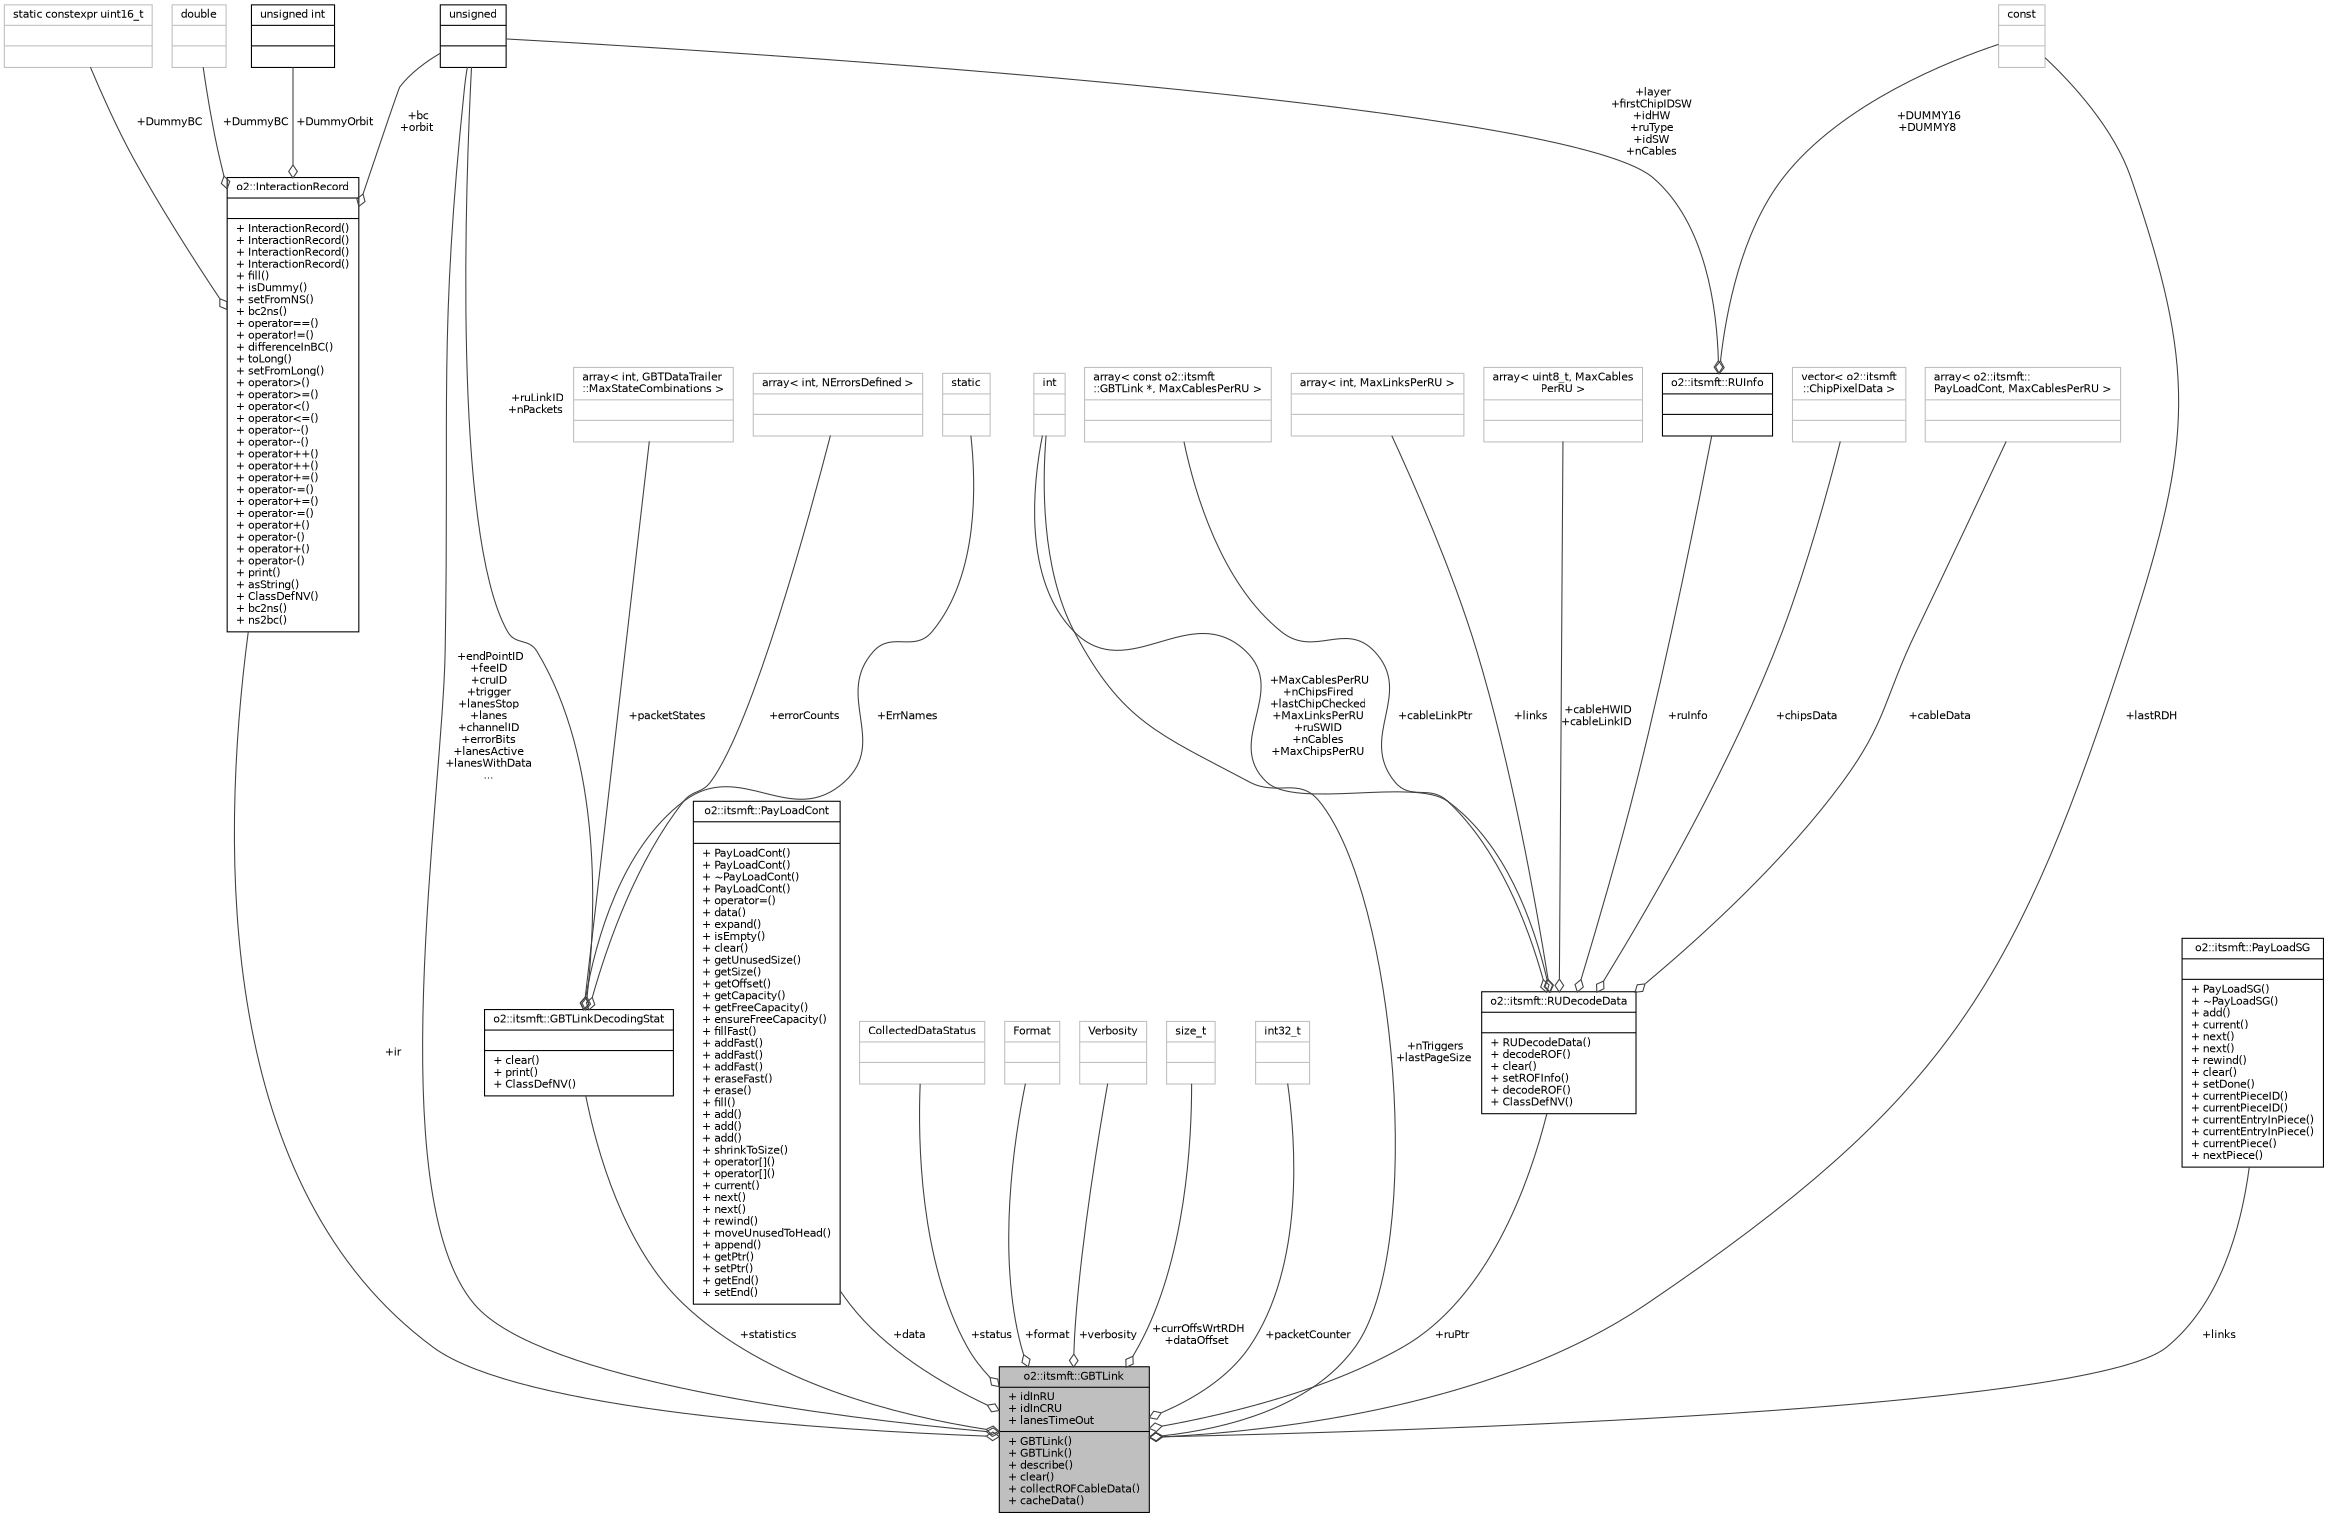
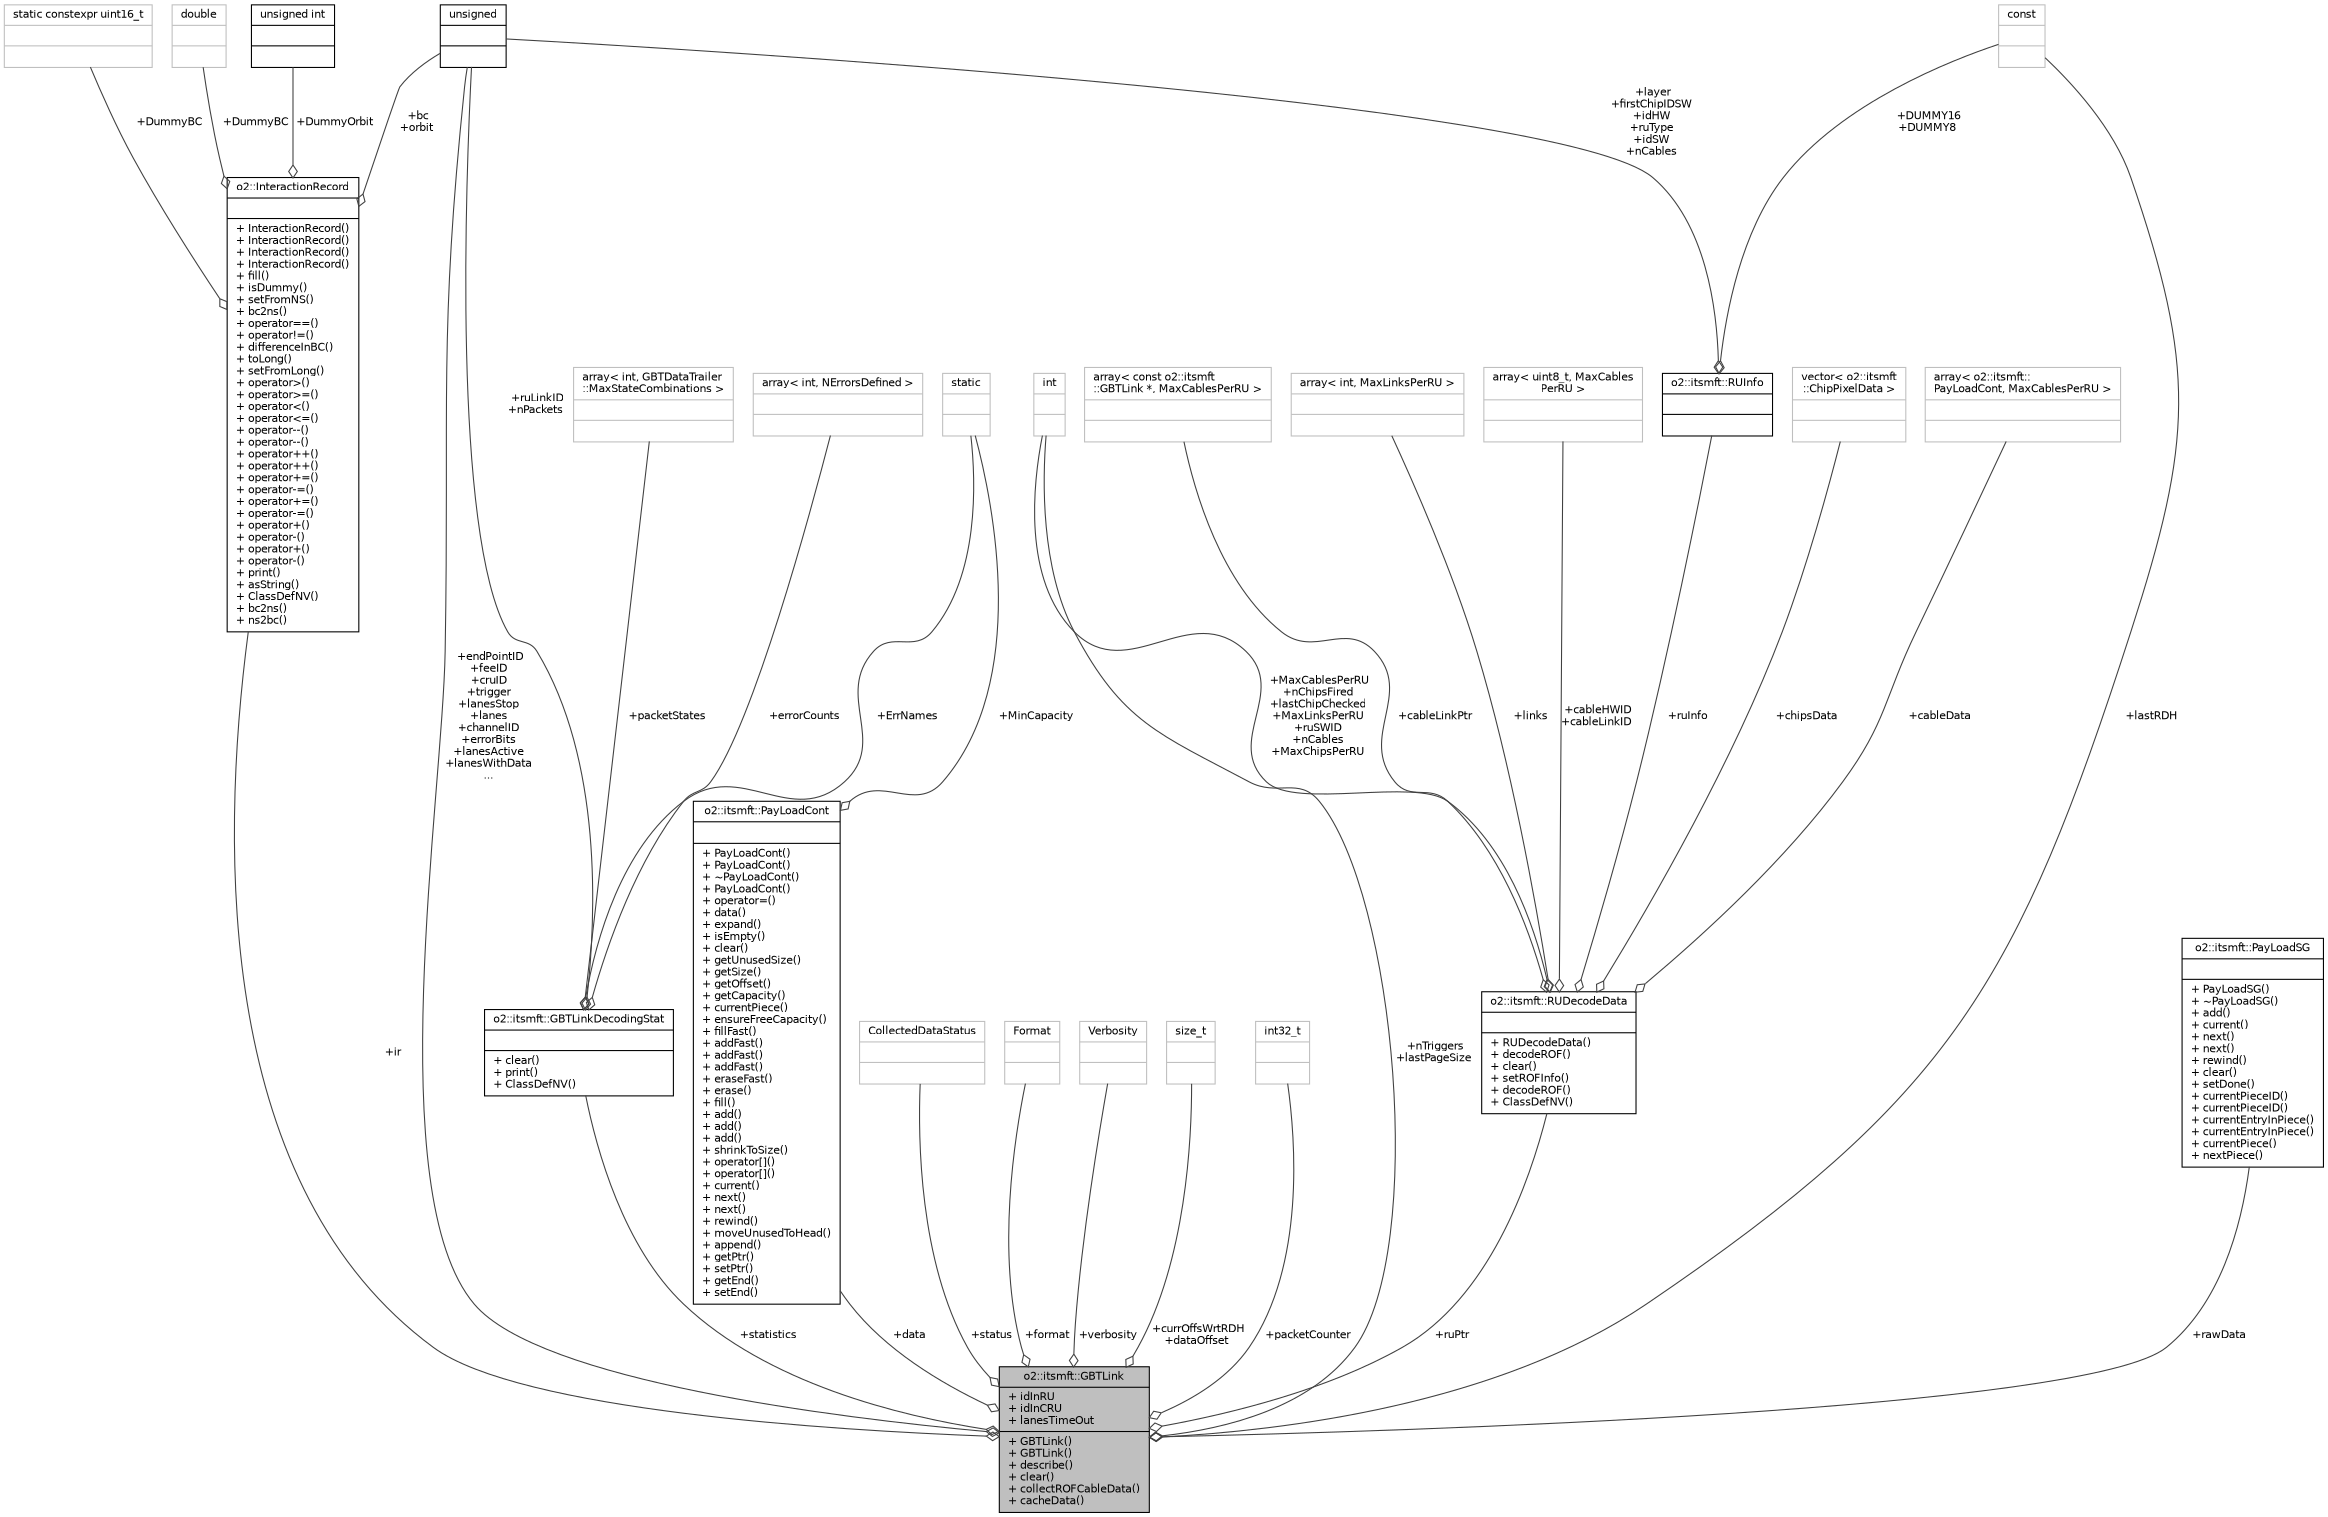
edge "static" -> "o2::itsmft::PayLoadCont": added, label "+MinCapacity"
node "o2::itsmft::PayLoadCont": text "+ getFreeCapacity()" -> "+ currentPiece()"
edge "o2::itsmft::PayLoadSG" -> "o2::itsmft::GBTLink": label " +links" -> " +rawData"
